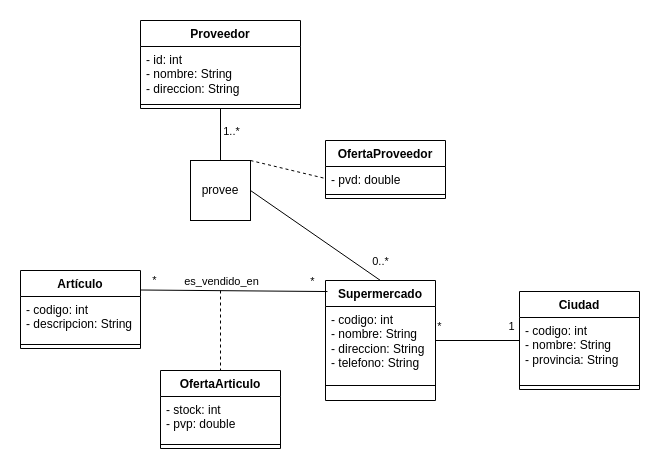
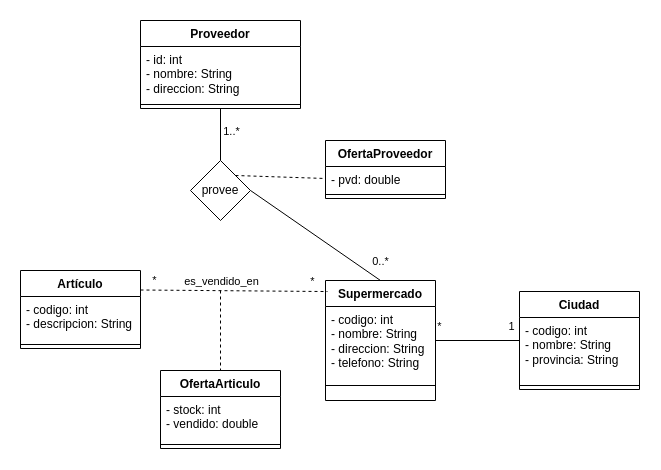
node "provee": shape rectangle -> diamond
edge "Artículo" -- "Supermercado": style solid -> dashed
node "- stock: int - pvp: double": label "- stock: int - pvp: double" -> "- stock: int - vendido: double"
